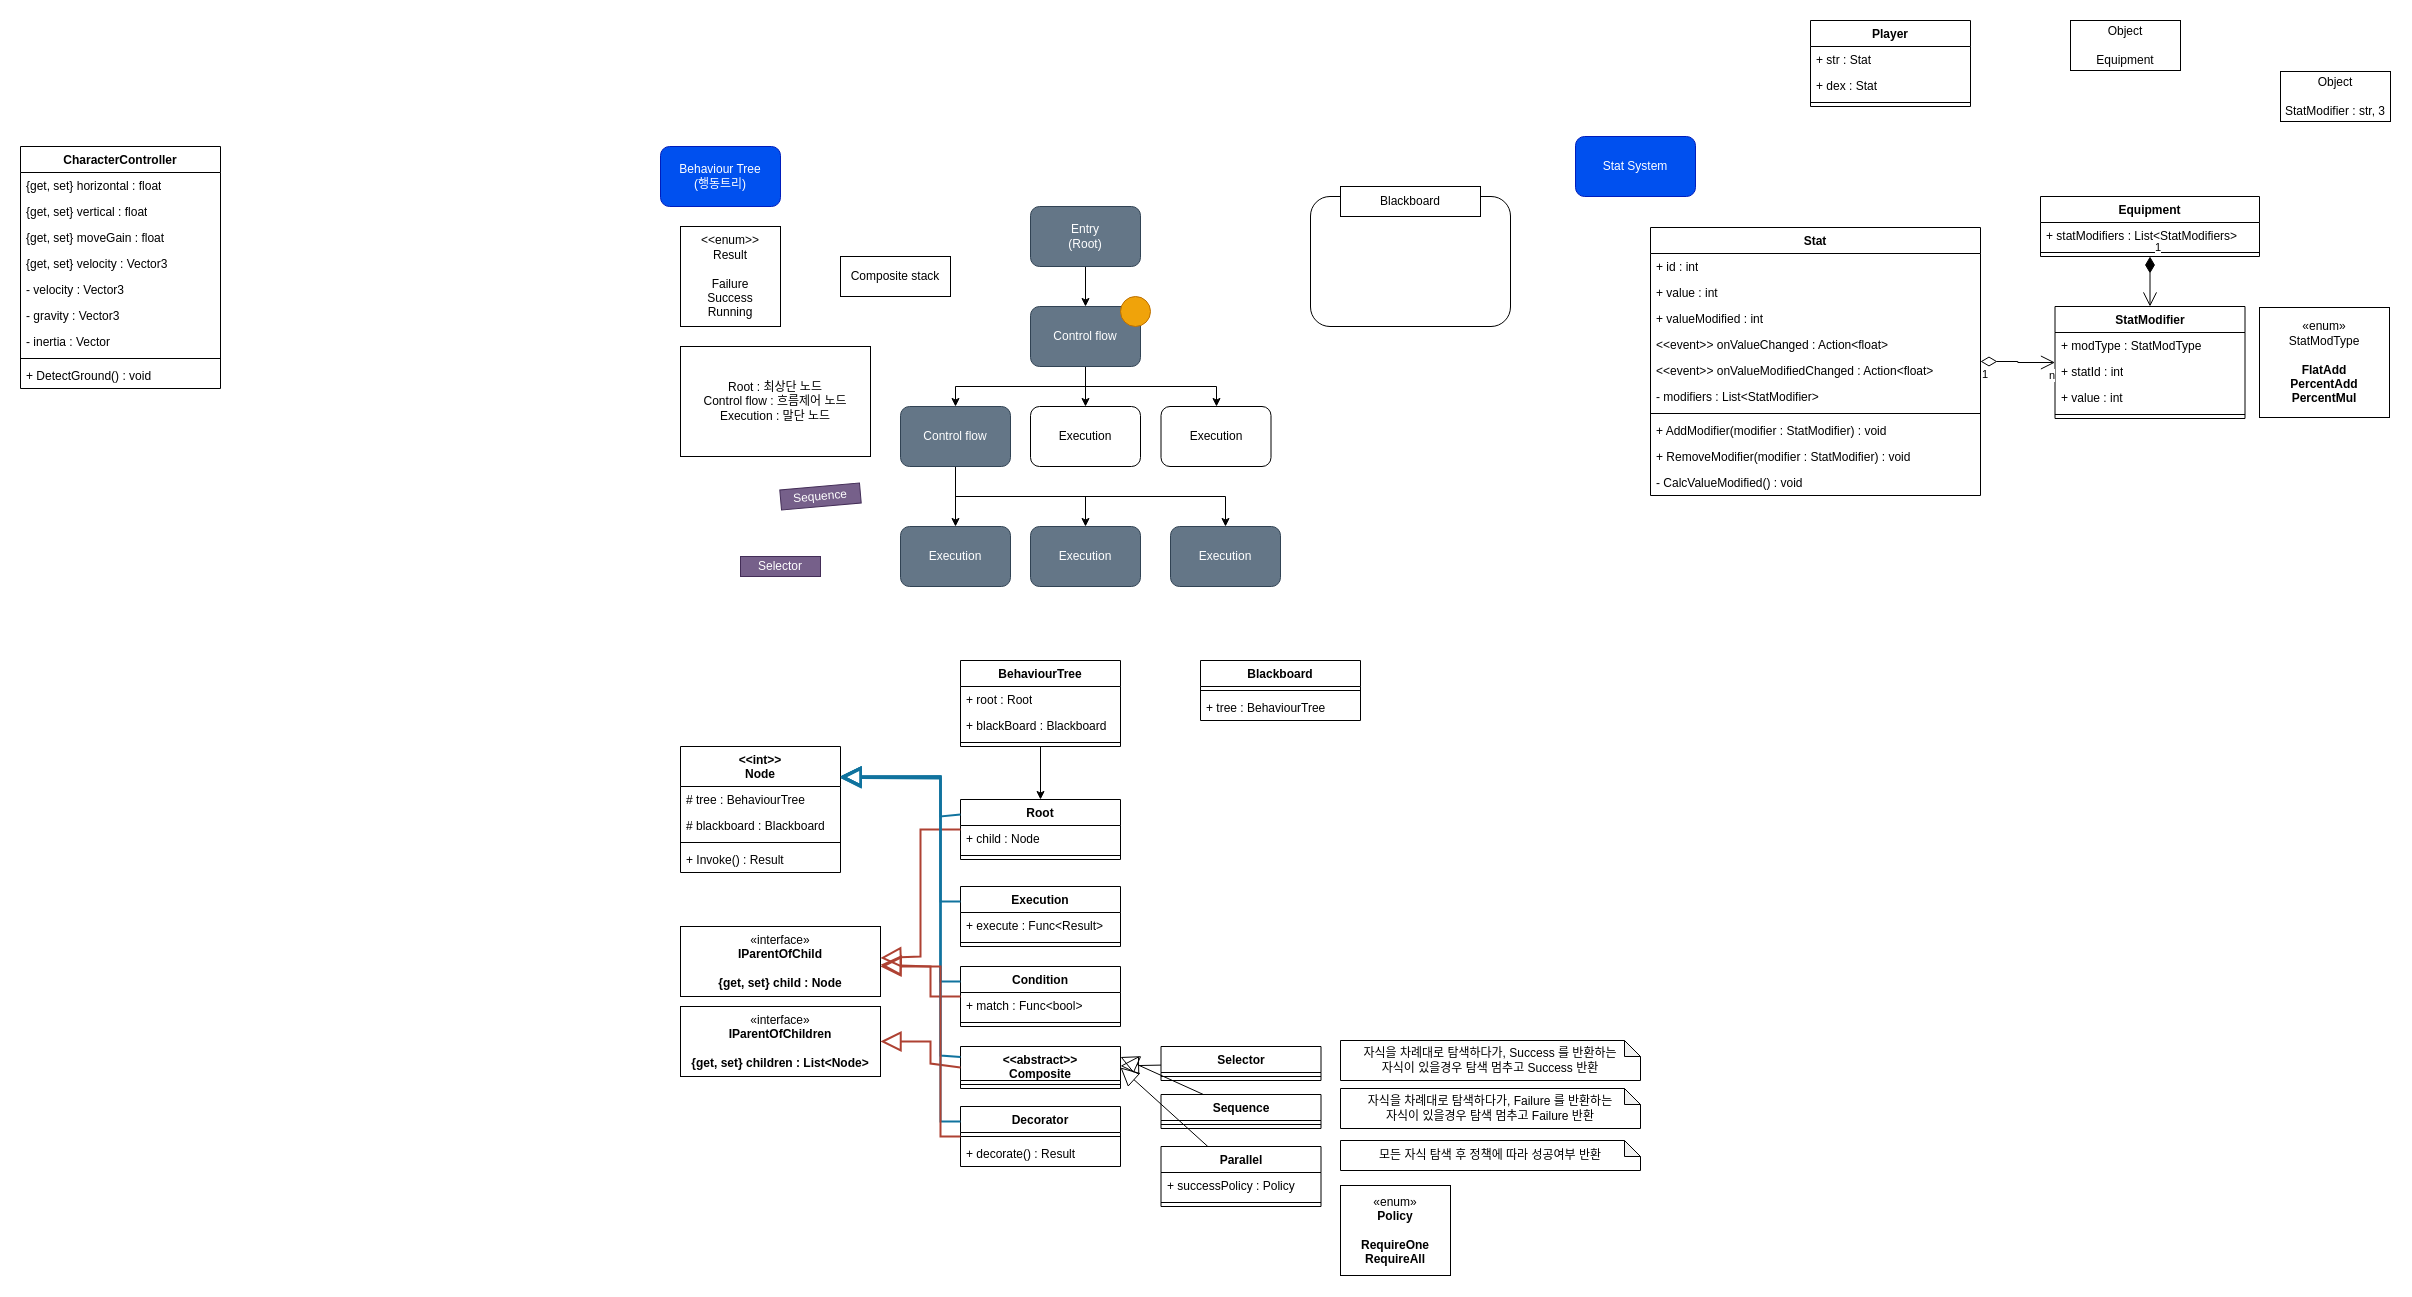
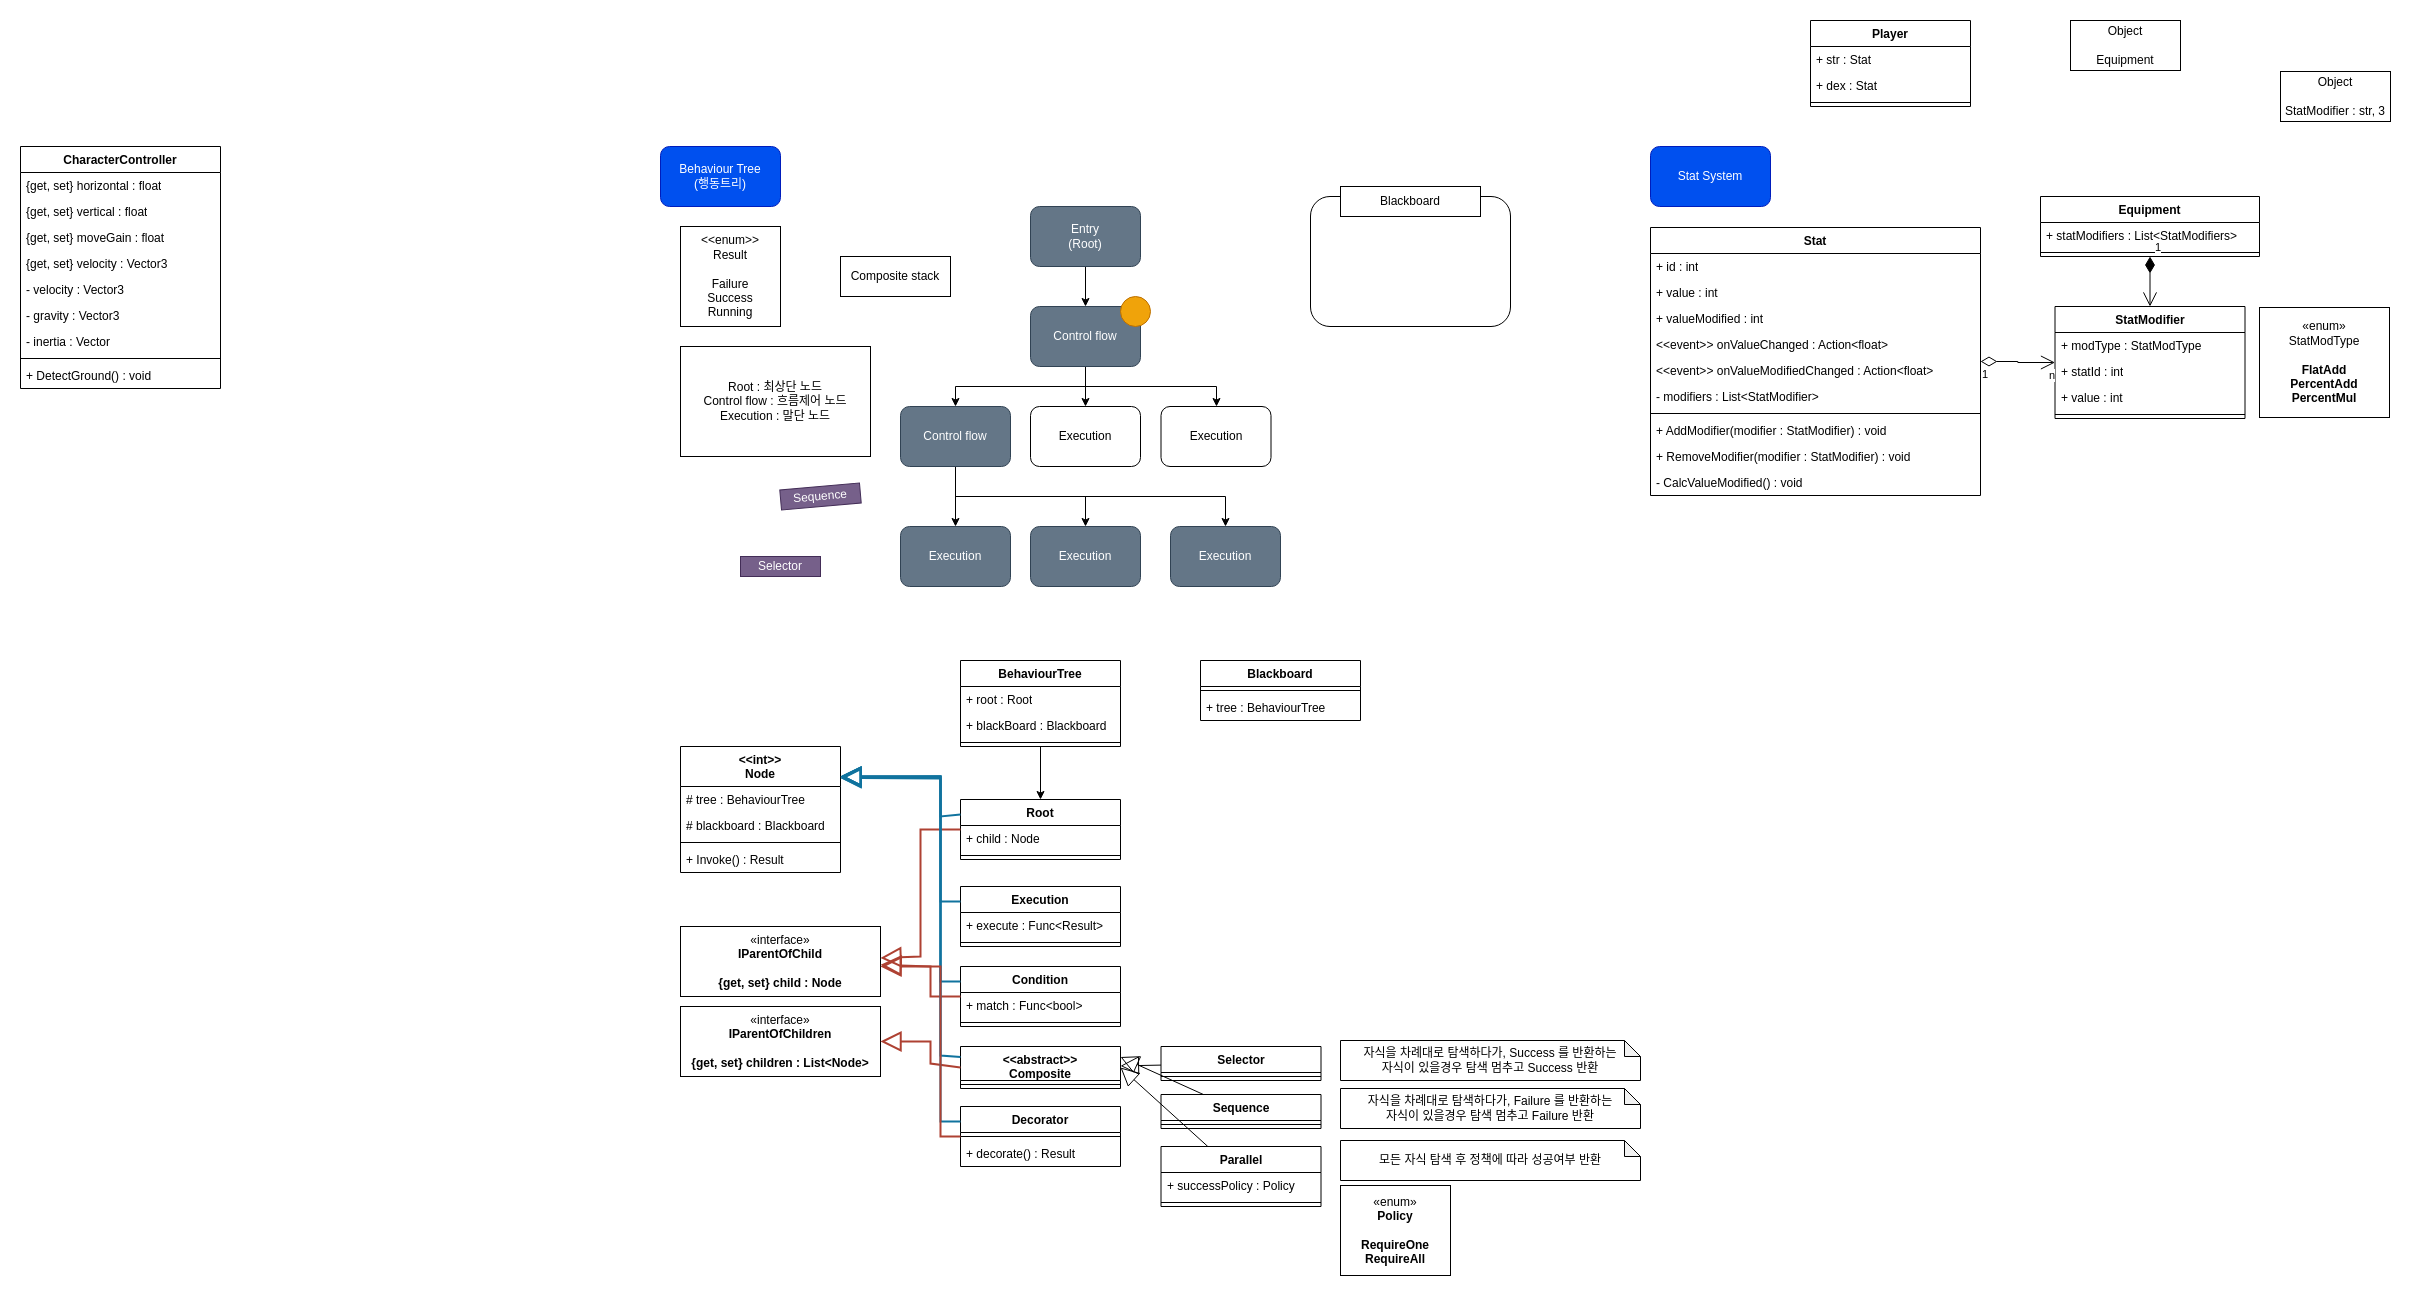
node "Stat System": moved (1636, 167) -> (1711, 177)
node "모든 자식 탐색 후 정책에 따라 성공여부 반환": size 300x30 -> 300x40
